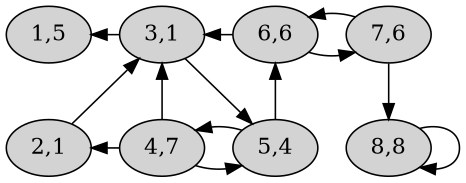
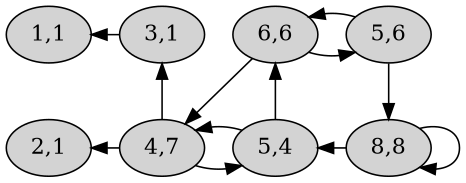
node "1,5": label "1,5" -> "1,1"
edge "6,6" -> "3,1": now "6,6" -> "4,7"
node "7,6": label "7,6" -> "5,6"
edge "3,1" -> "5,4": now "8,8" -> "5,4"
edge "2,1" -> "3,1": removed
